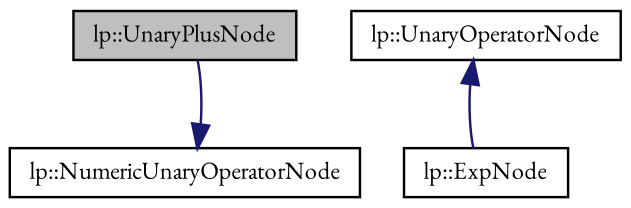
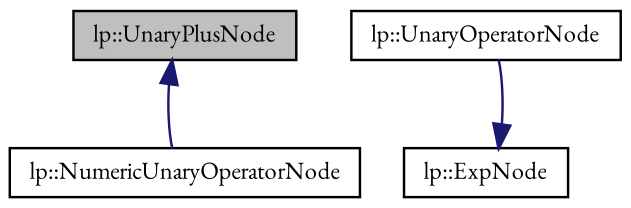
edge "lp::UnaryPlusNode" -> "lp::NumericUnaryOperatorNode": reversed
edge "lp::ExpNode" -> "lp::UnaryOperatorNode": reversed
